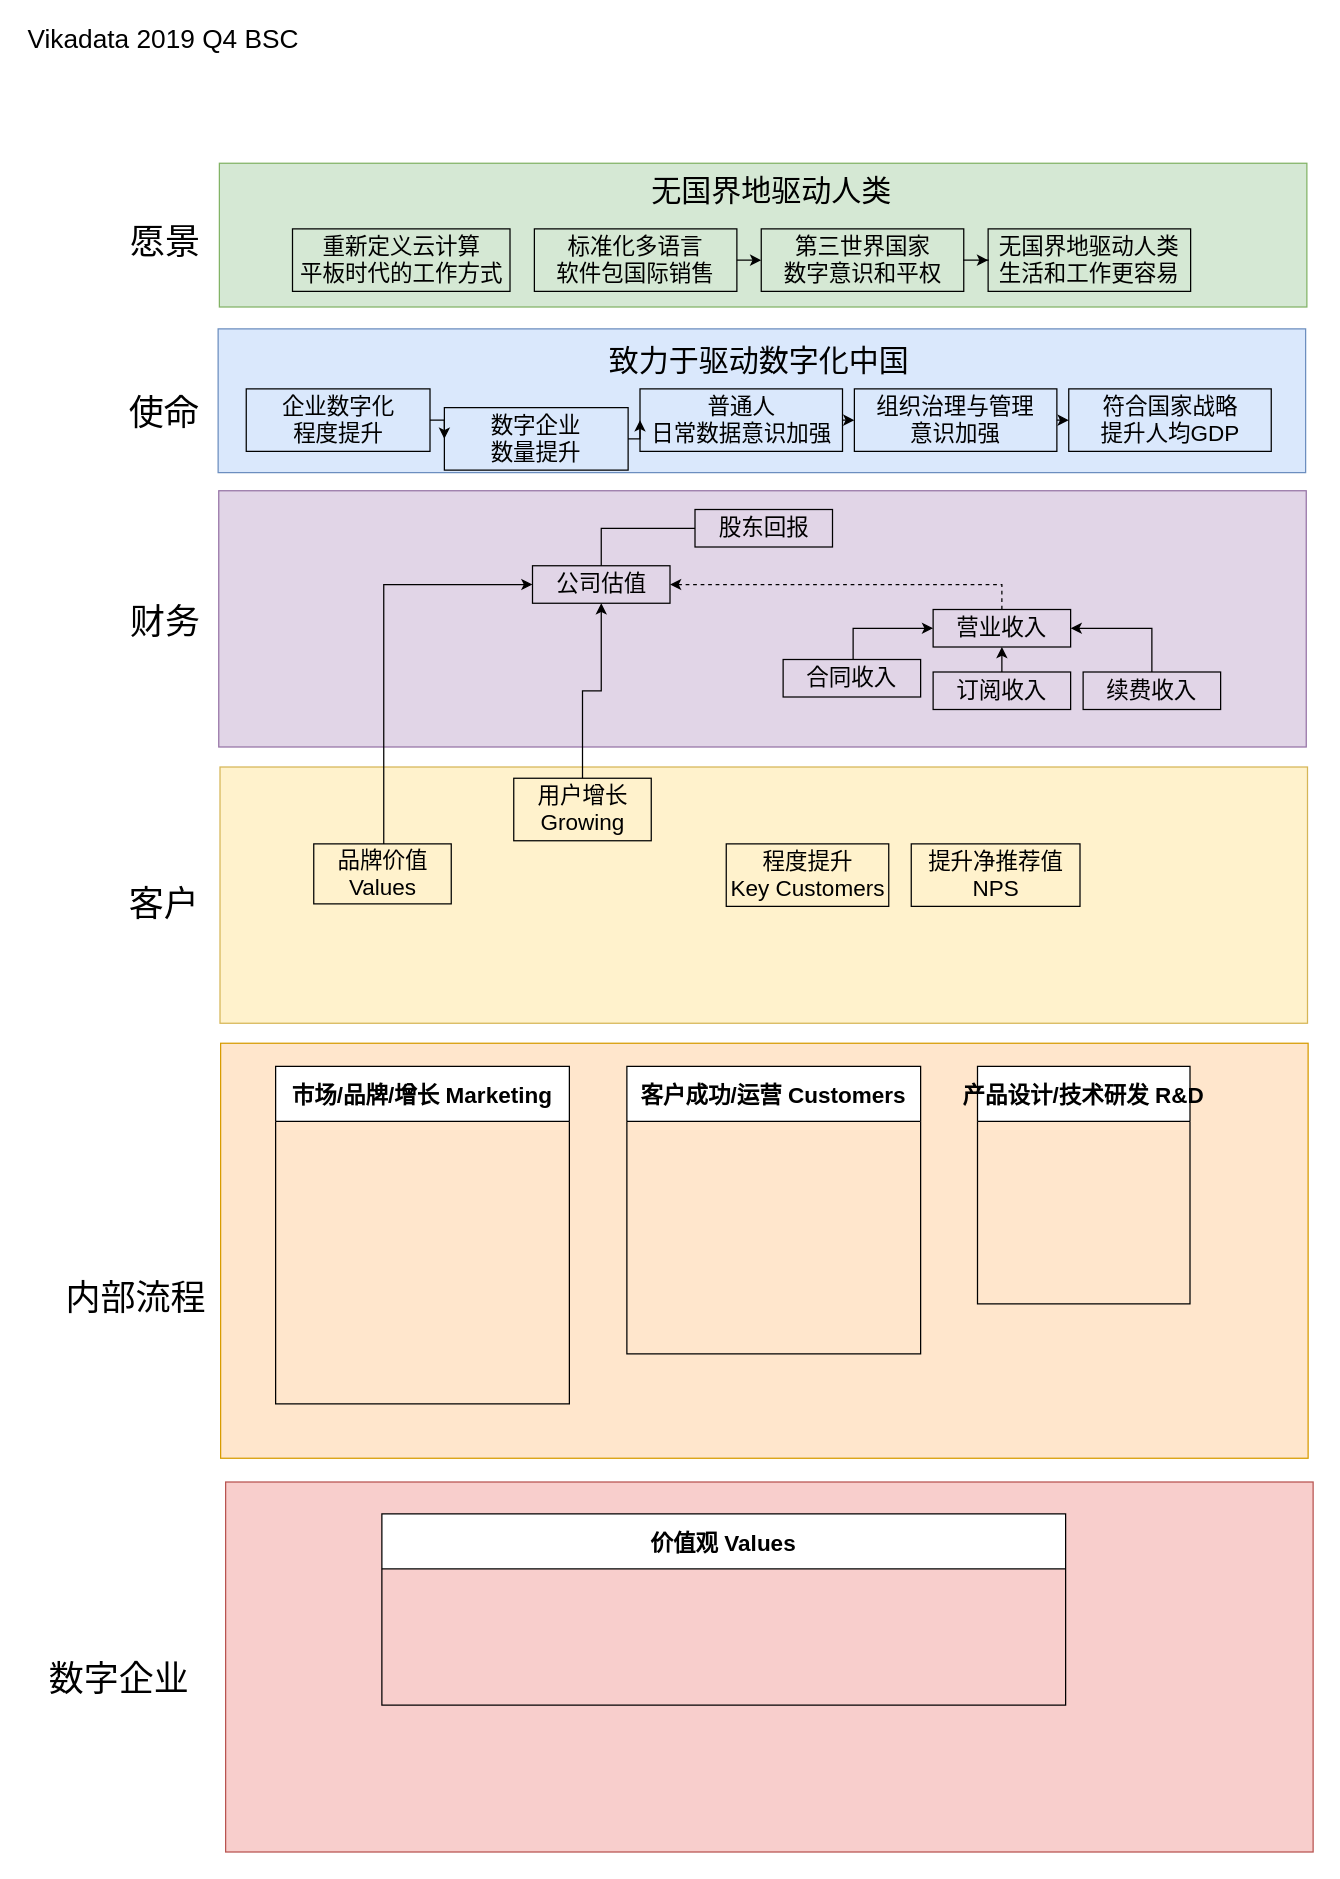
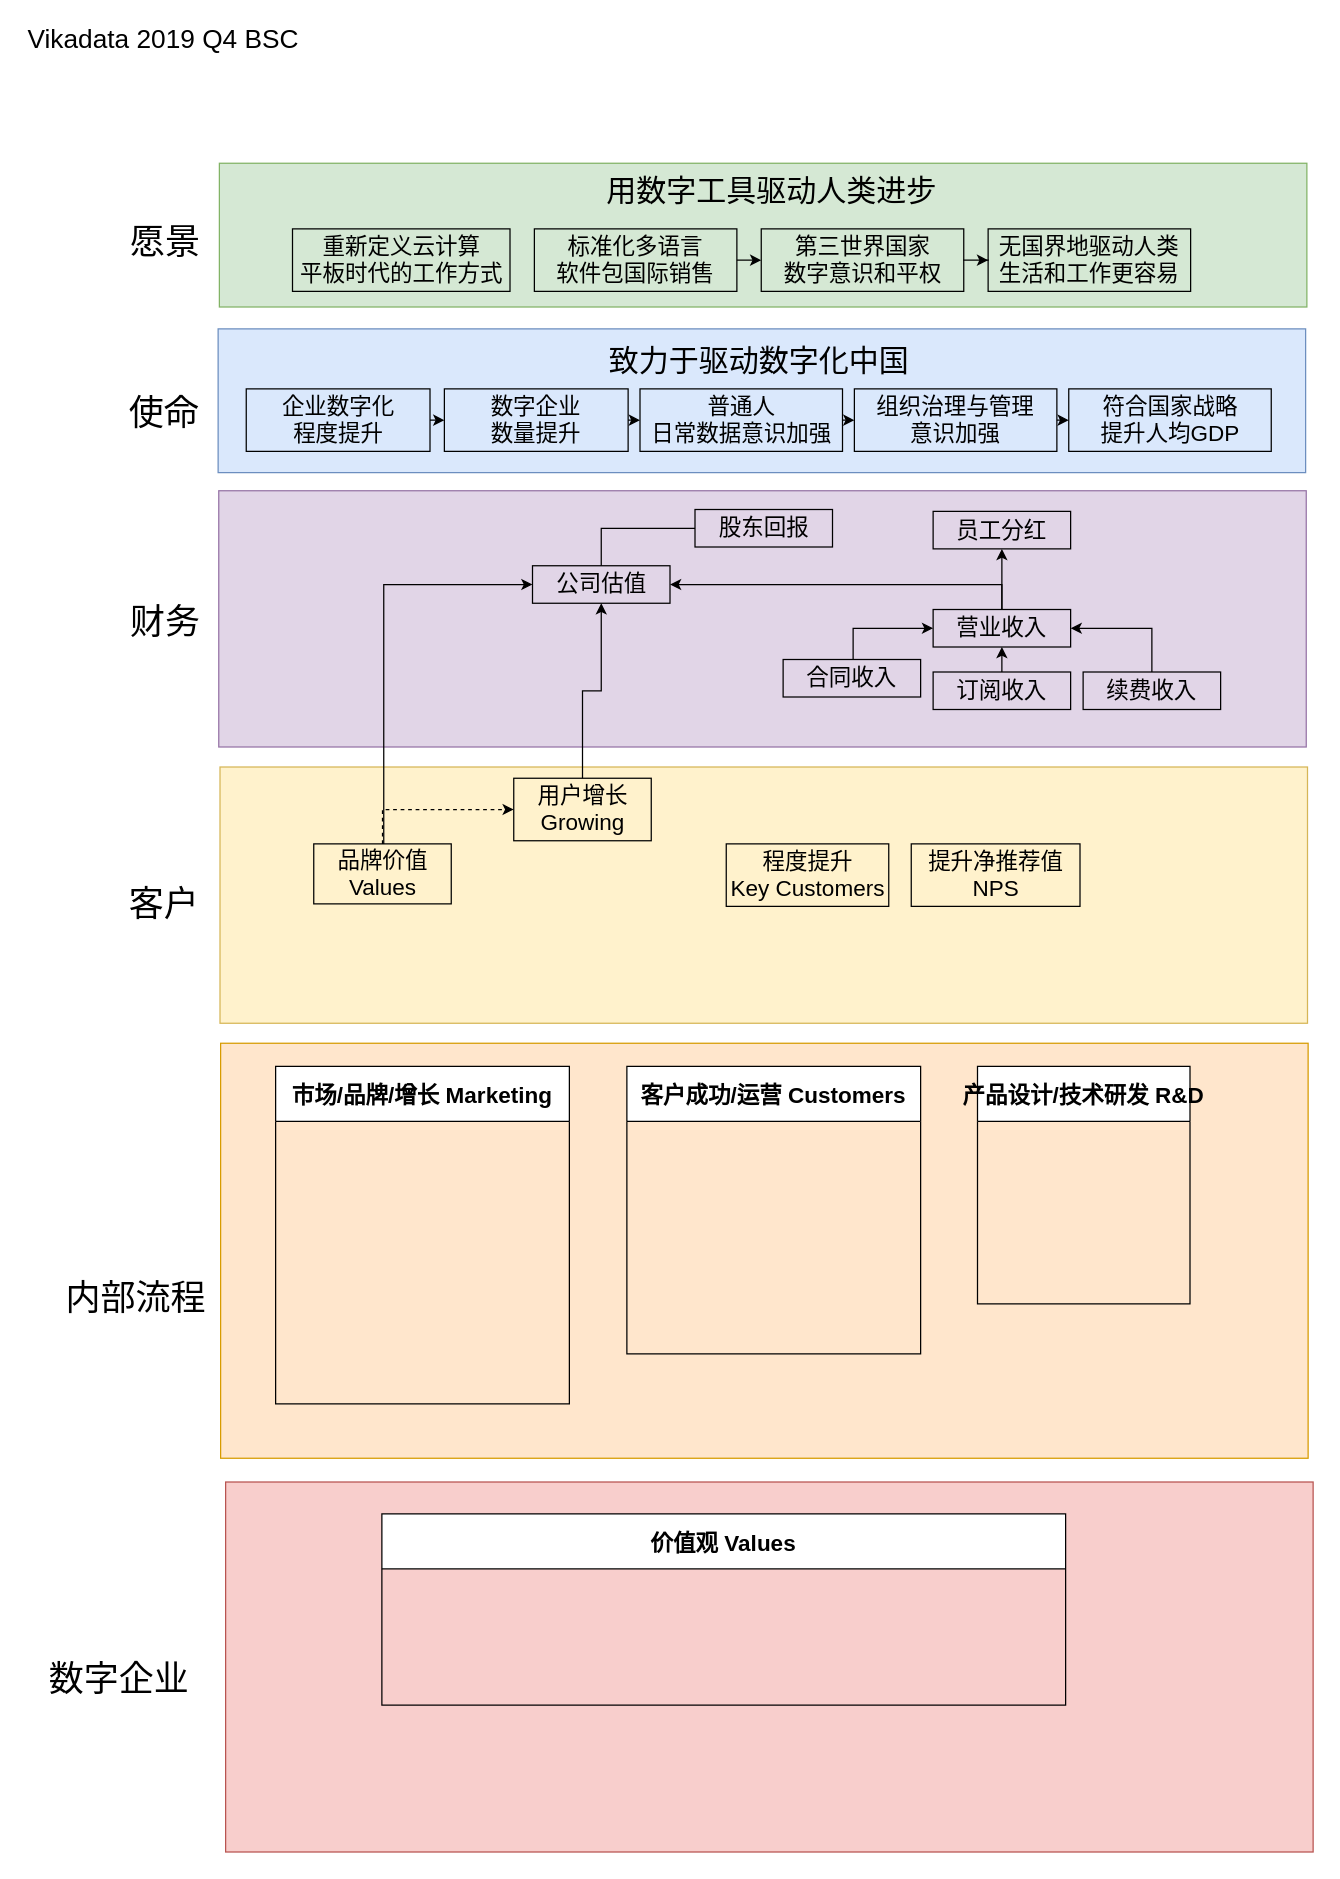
node "无国界地驱动人类": label "无国界地驱动人类" -> "用数字工具驱动人类进步"
node "数字企业 数量提升": moved (536, 439) -> (536, 420)
node "员工分红": added
edge "营业收入" -> "员工分红": added
edge "营业收入" -> "公司估值": style dashed -> solid
edge "品牌价值 Values" -> "用户增长 Growing": added
